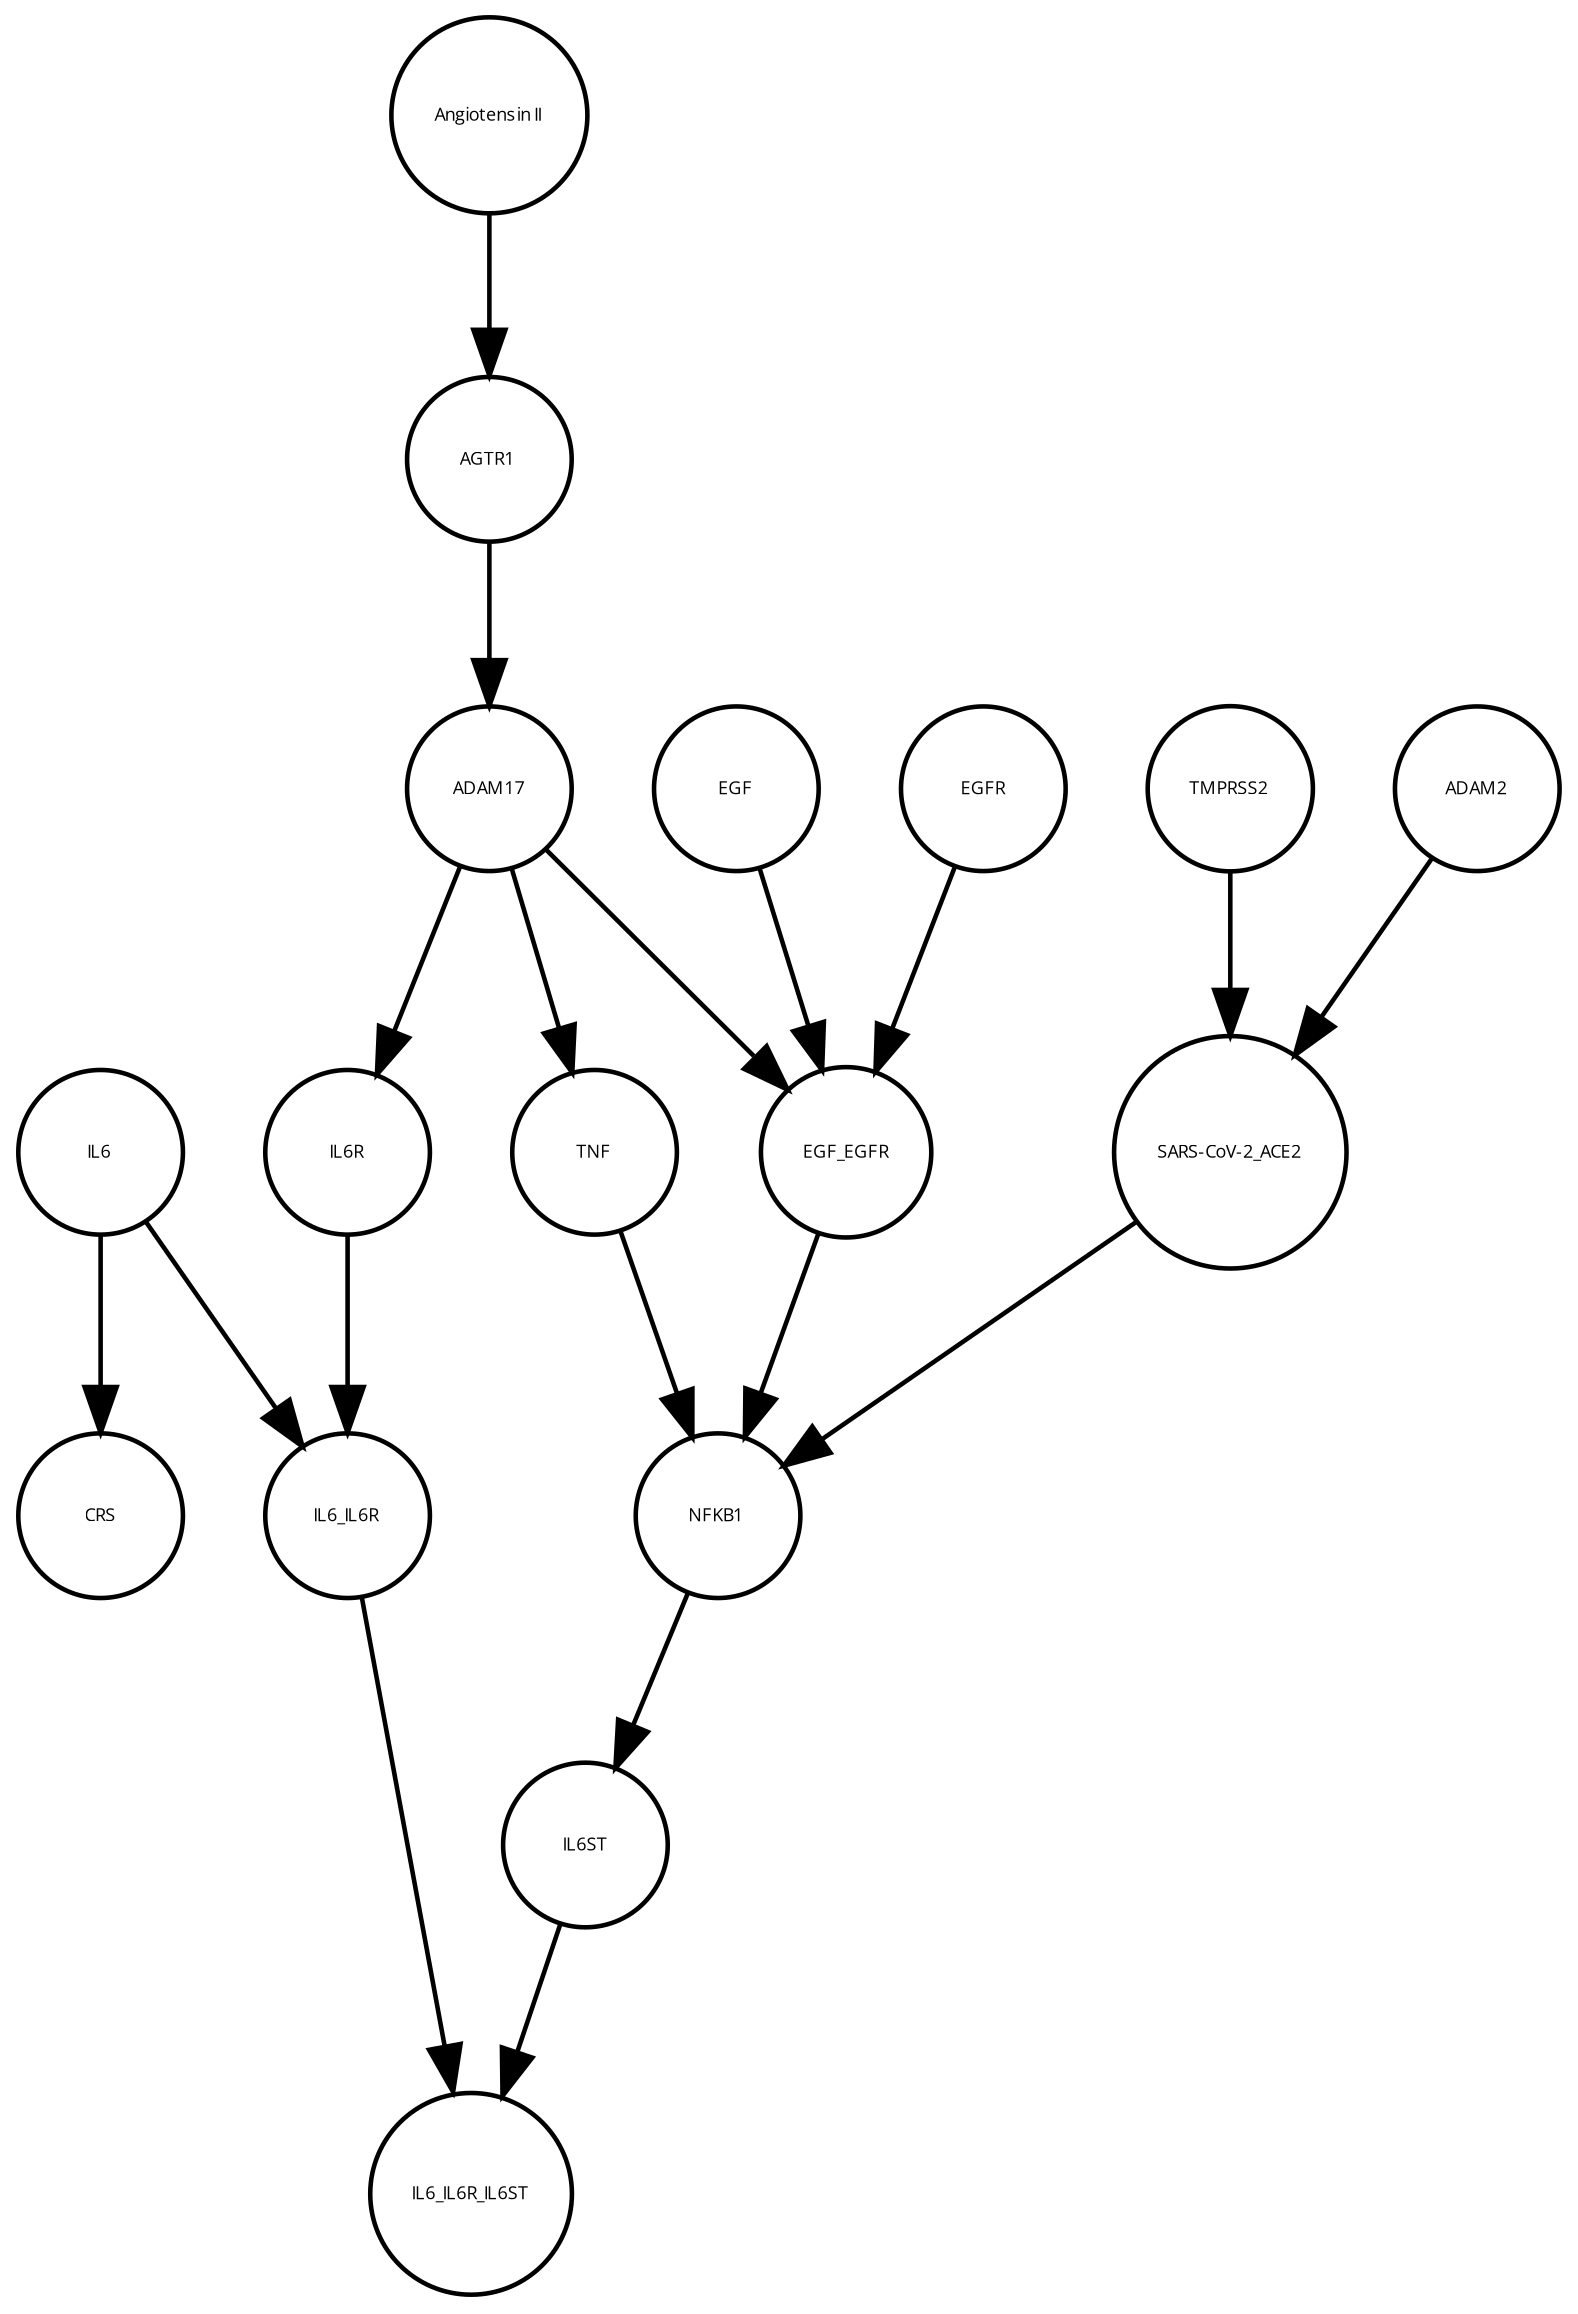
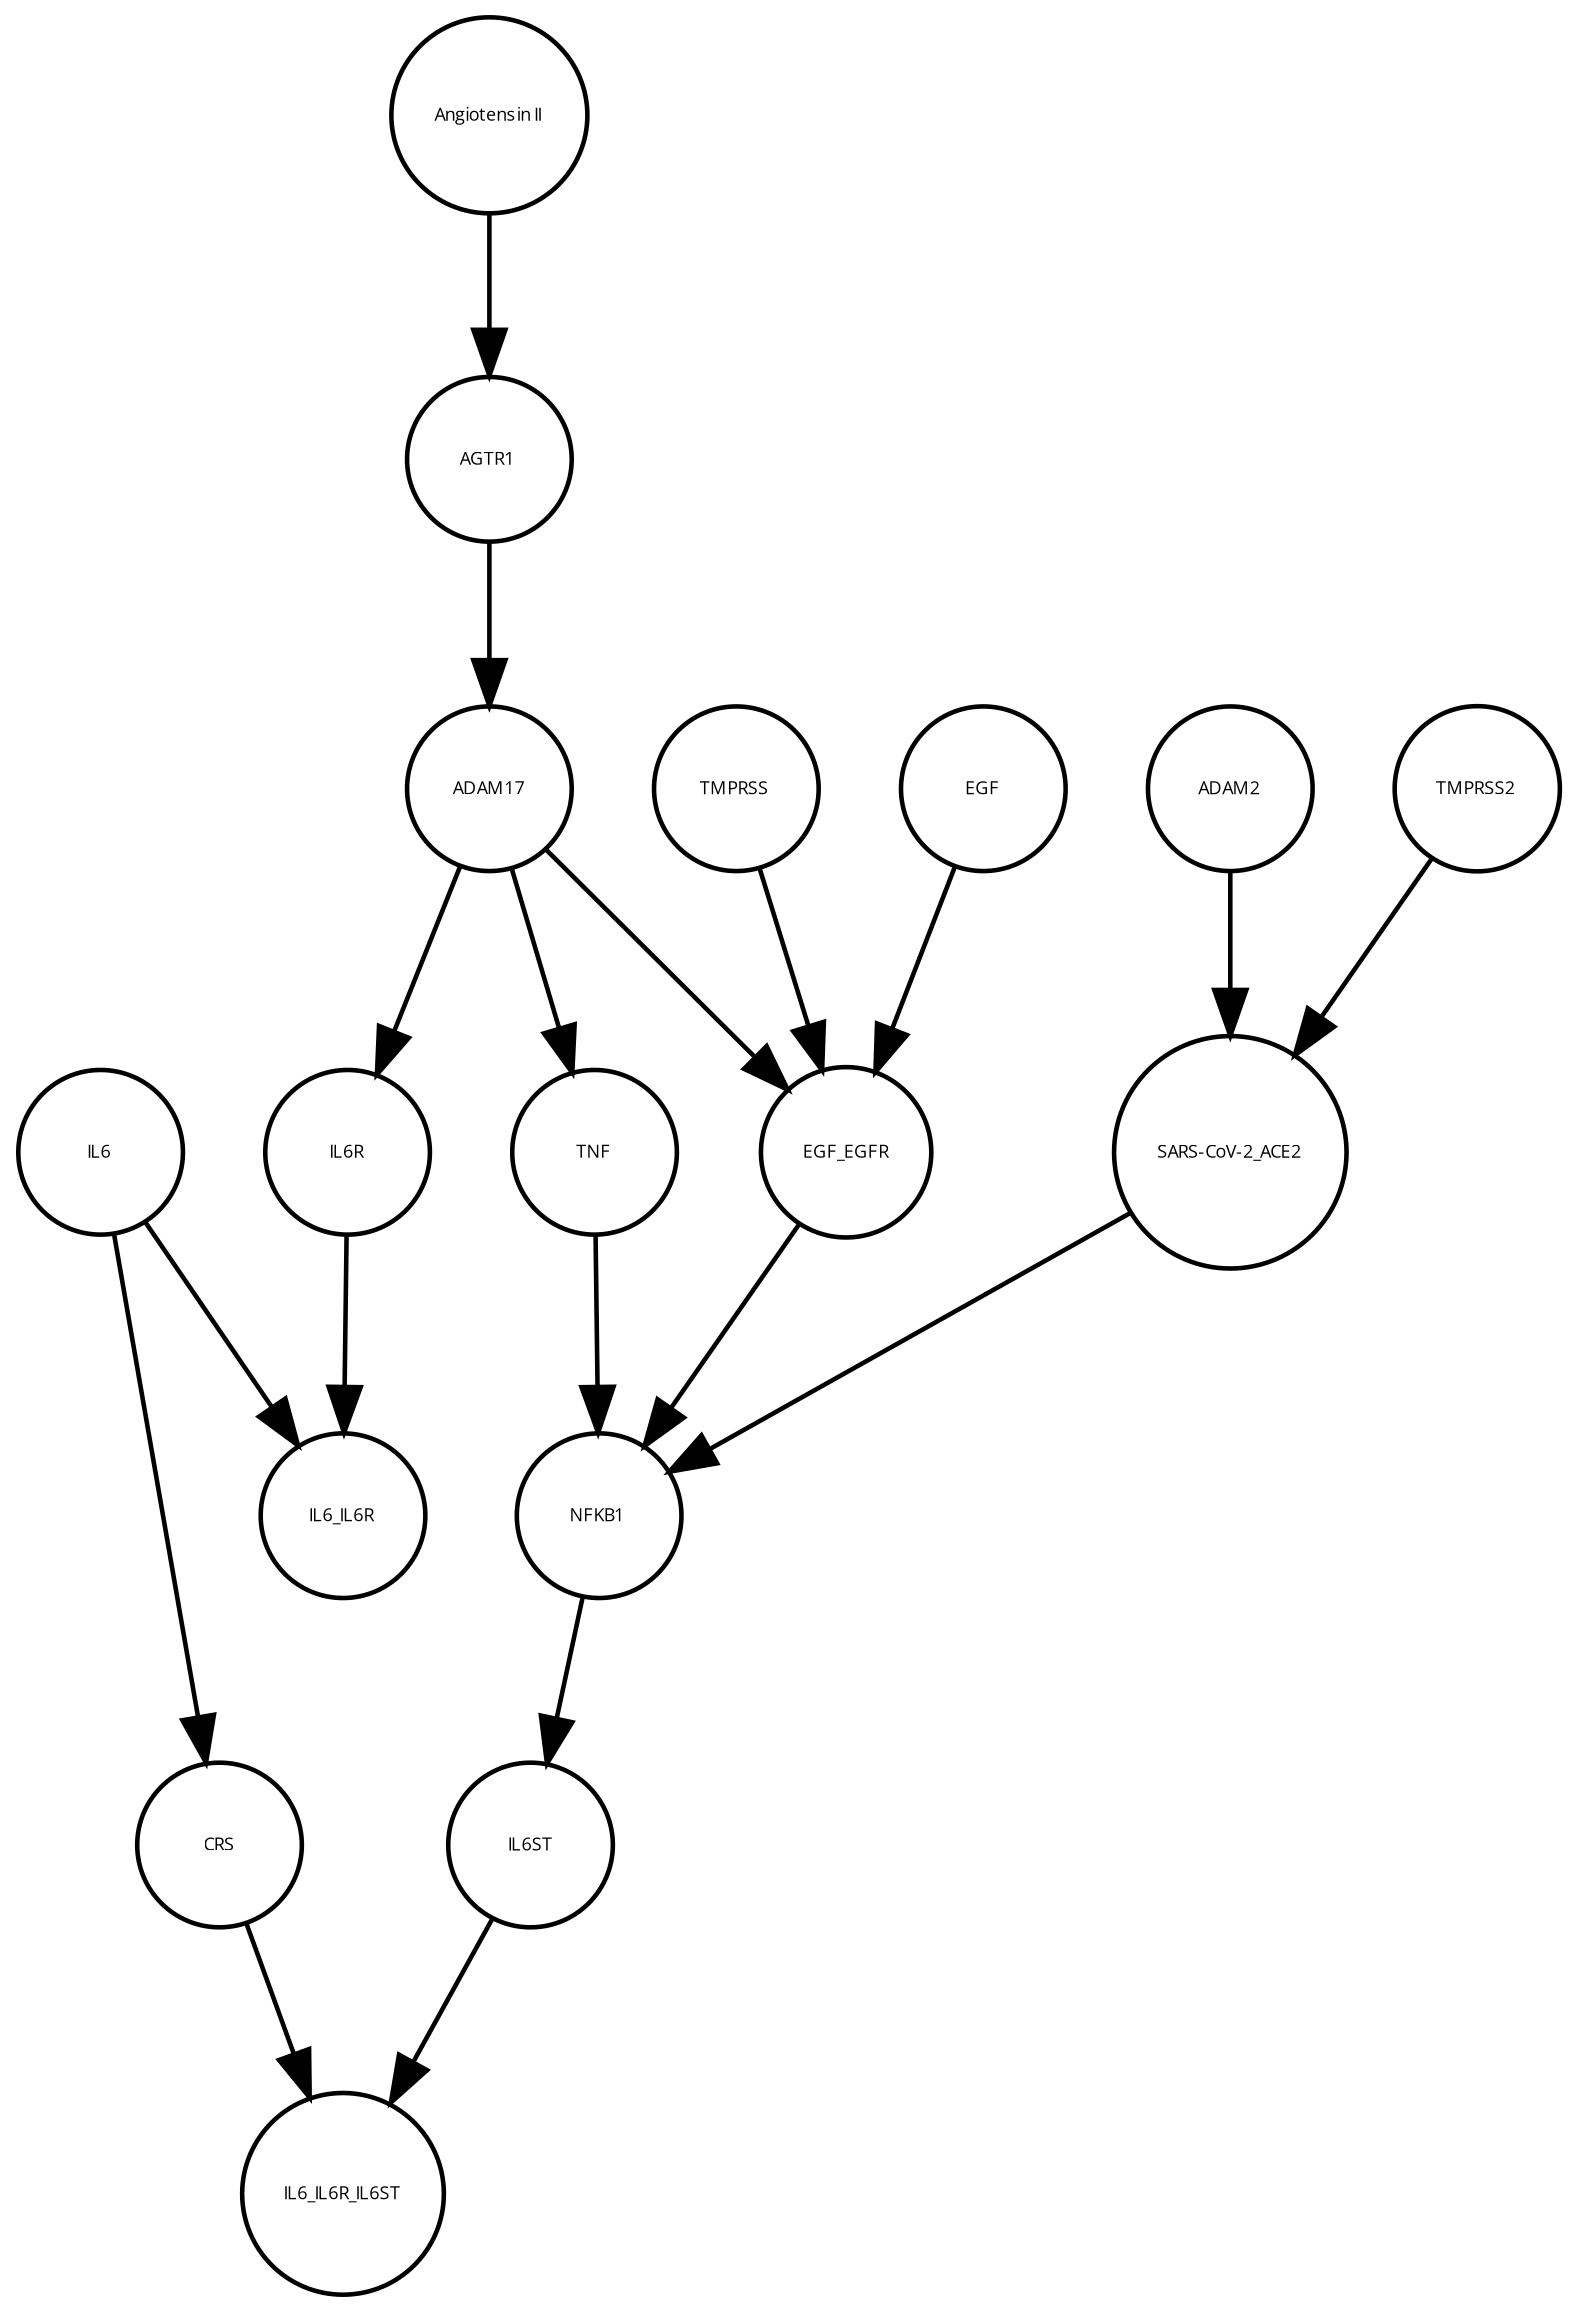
node "EGFR": label "EGFR" -> "TMPRSS"
edge "IL6_IL6R" -> "IL6_IL6R_IL6ST": now "CRS" -> "IL6_IL6R_IL6ST"
